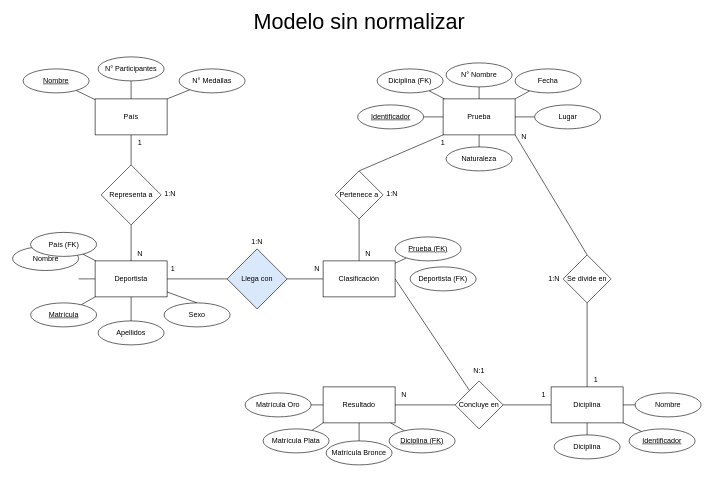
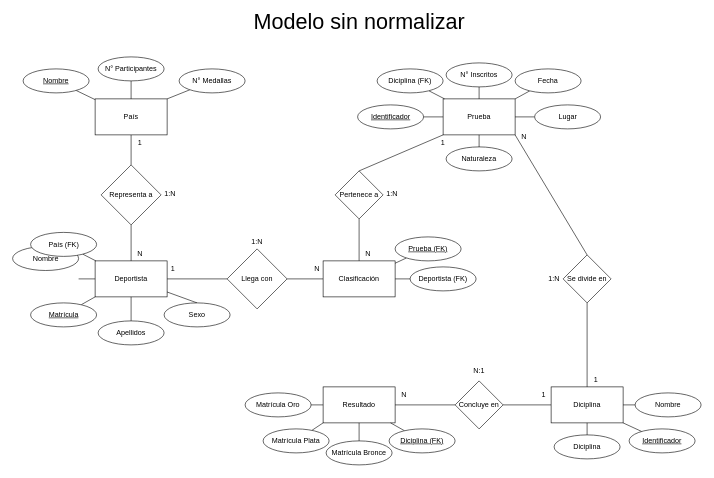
node "N° Nombre": label "N° Nombre" -> "N° Inscritos"
node "Llega con": fillcolor #dae8fc -> #ffffff
edge "Clasificación" -- "Concluye en": now "Clasificación" -- "Deportista (FK)"
